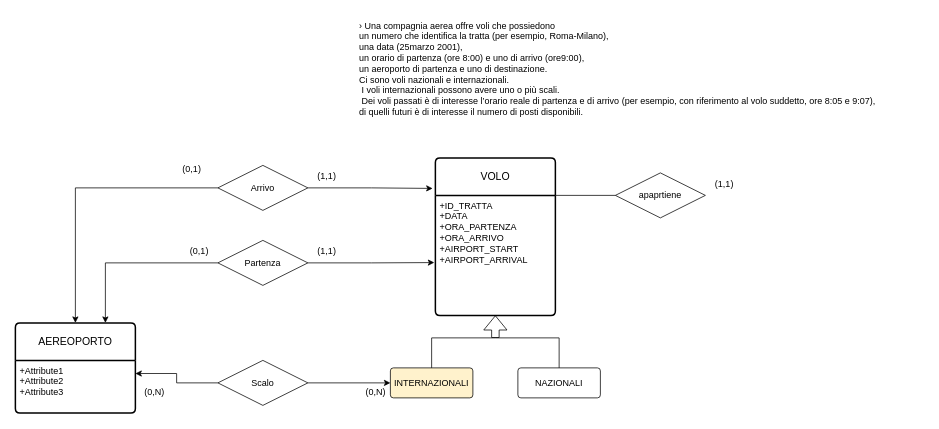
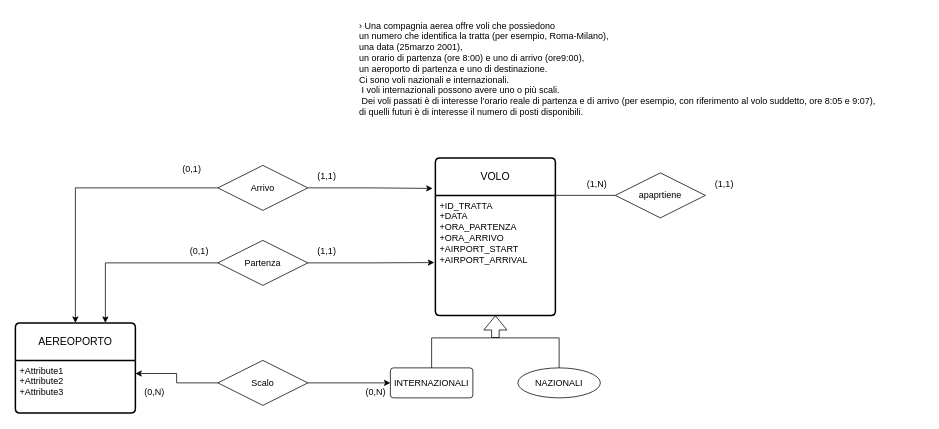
node "(1,N)": added
node "INTERNAZIONALI": fillcolor #fff2cc -> #ffffff
node "NAZIONALI": shape rounded rectangle -> ellipse
